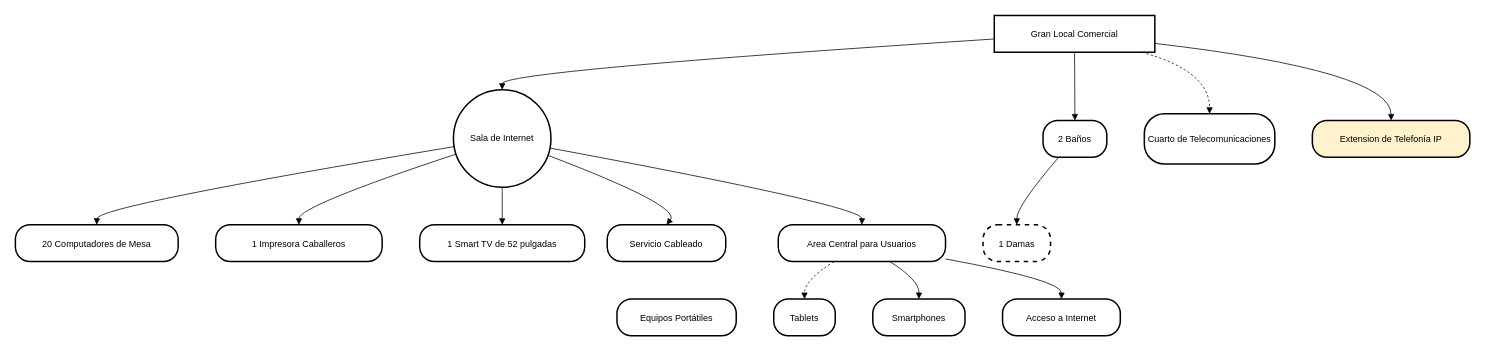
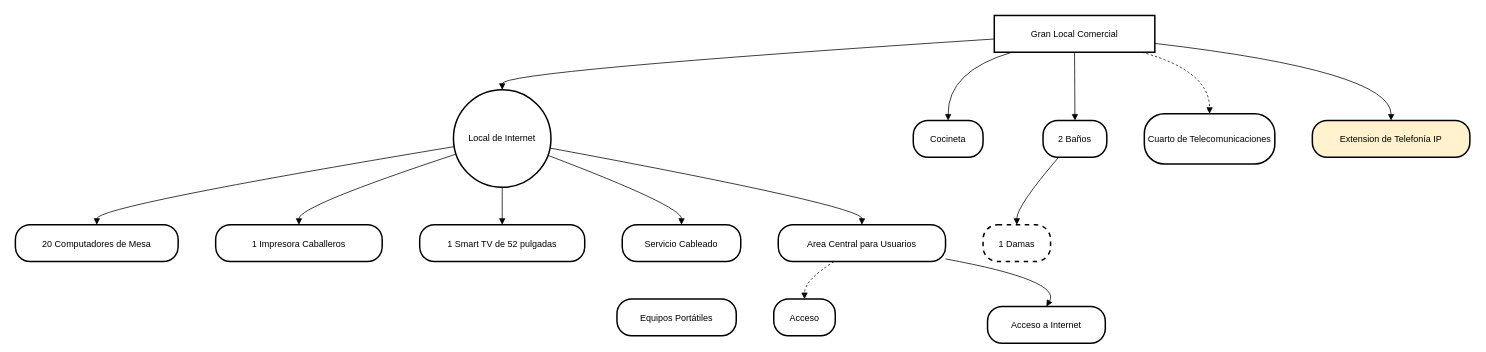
edge "Gran Local Comercial" -> "Cocineta": added
node "Sala de Internet": label "Sala de Internet" -> "Local de Internet"
node "Cocineta": added
node "Servicio Cableado": moved (666, 243) -> (681, 243)
edge "Area Central para Usuarios" -> "Smartphones": removed
node "Smartphones": removed
node "Acceso a Internet": moved (1061, 317) -> (1046, 325)
node "Tablets": label "Tablets" -> "Acceso"
